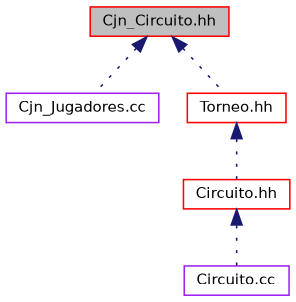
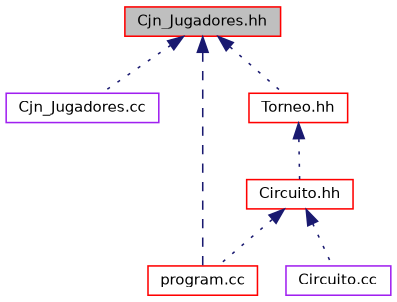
node "Cjn_Circuito.hh": label "Cjn_Circuito.hh" -> "Cjn_Jugadores.hh"
node "program.cc": added
